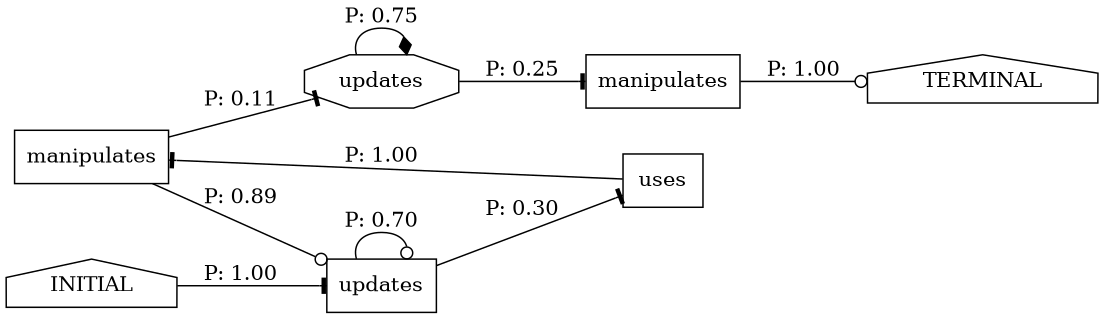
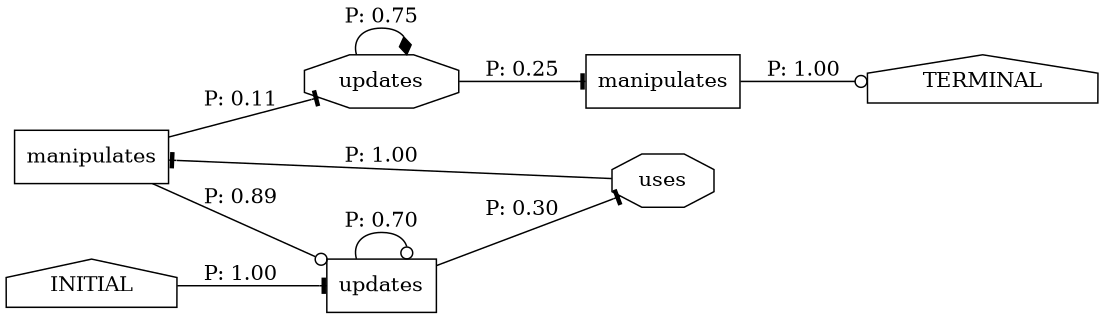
node "uses": shape box -> octagon
